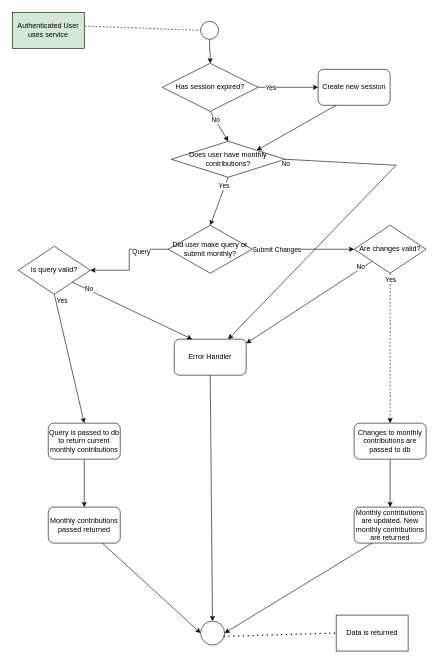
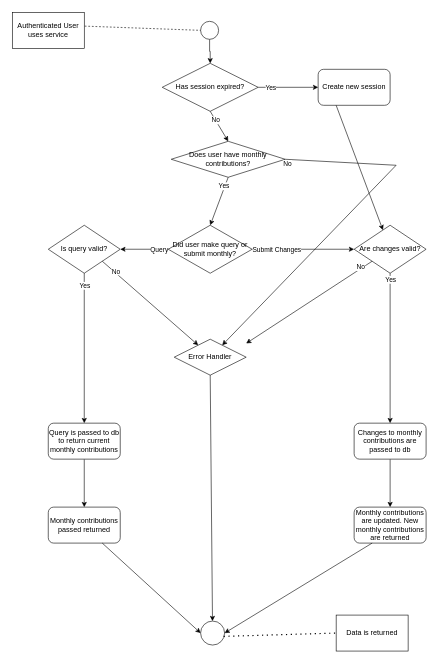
node "Authenticated User uses service": fillcolor #d5e8d4 -> #ffffff
edge "Create new session" -> "Does user have monthly contributions?": now "Create new session" -> "Are changes valid?"
node "Is query valid?": moved (54, 270) -> (84, 249)
edge "Are changes valid?" -> "Changes to monthly contributions are passed to db": style dashed -> solid
node "Error Handler": shape rounded rectangle -> diamond
